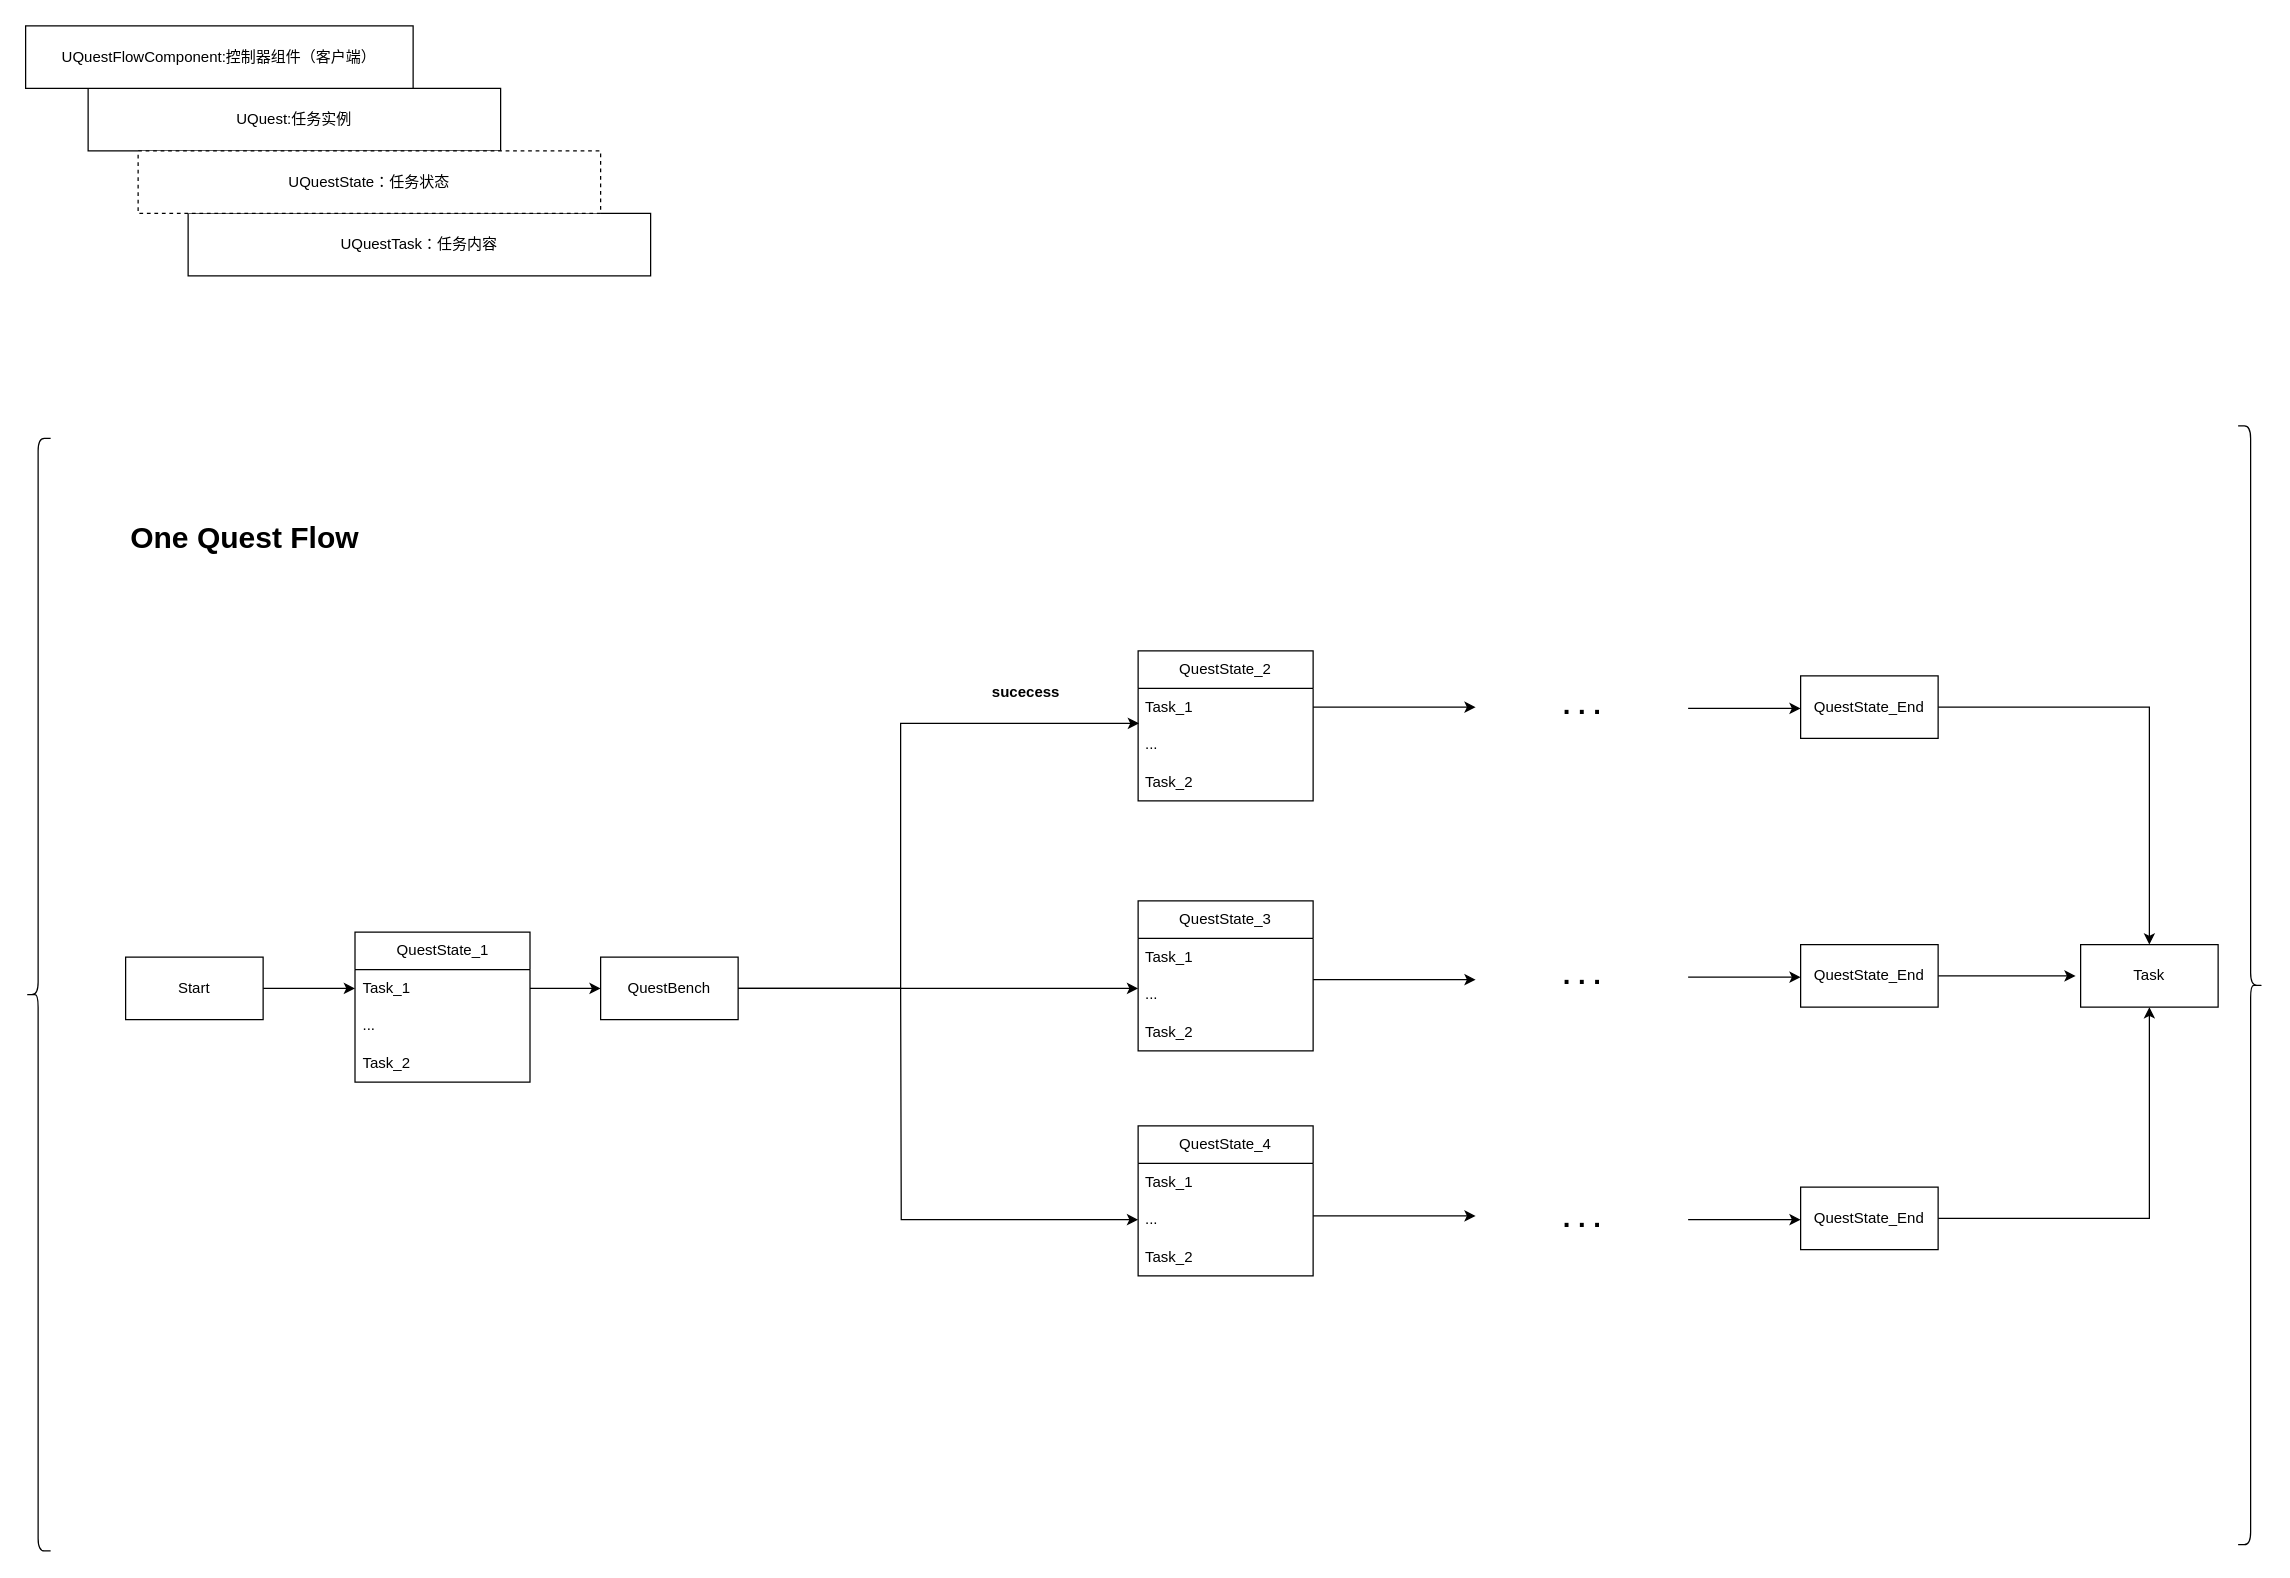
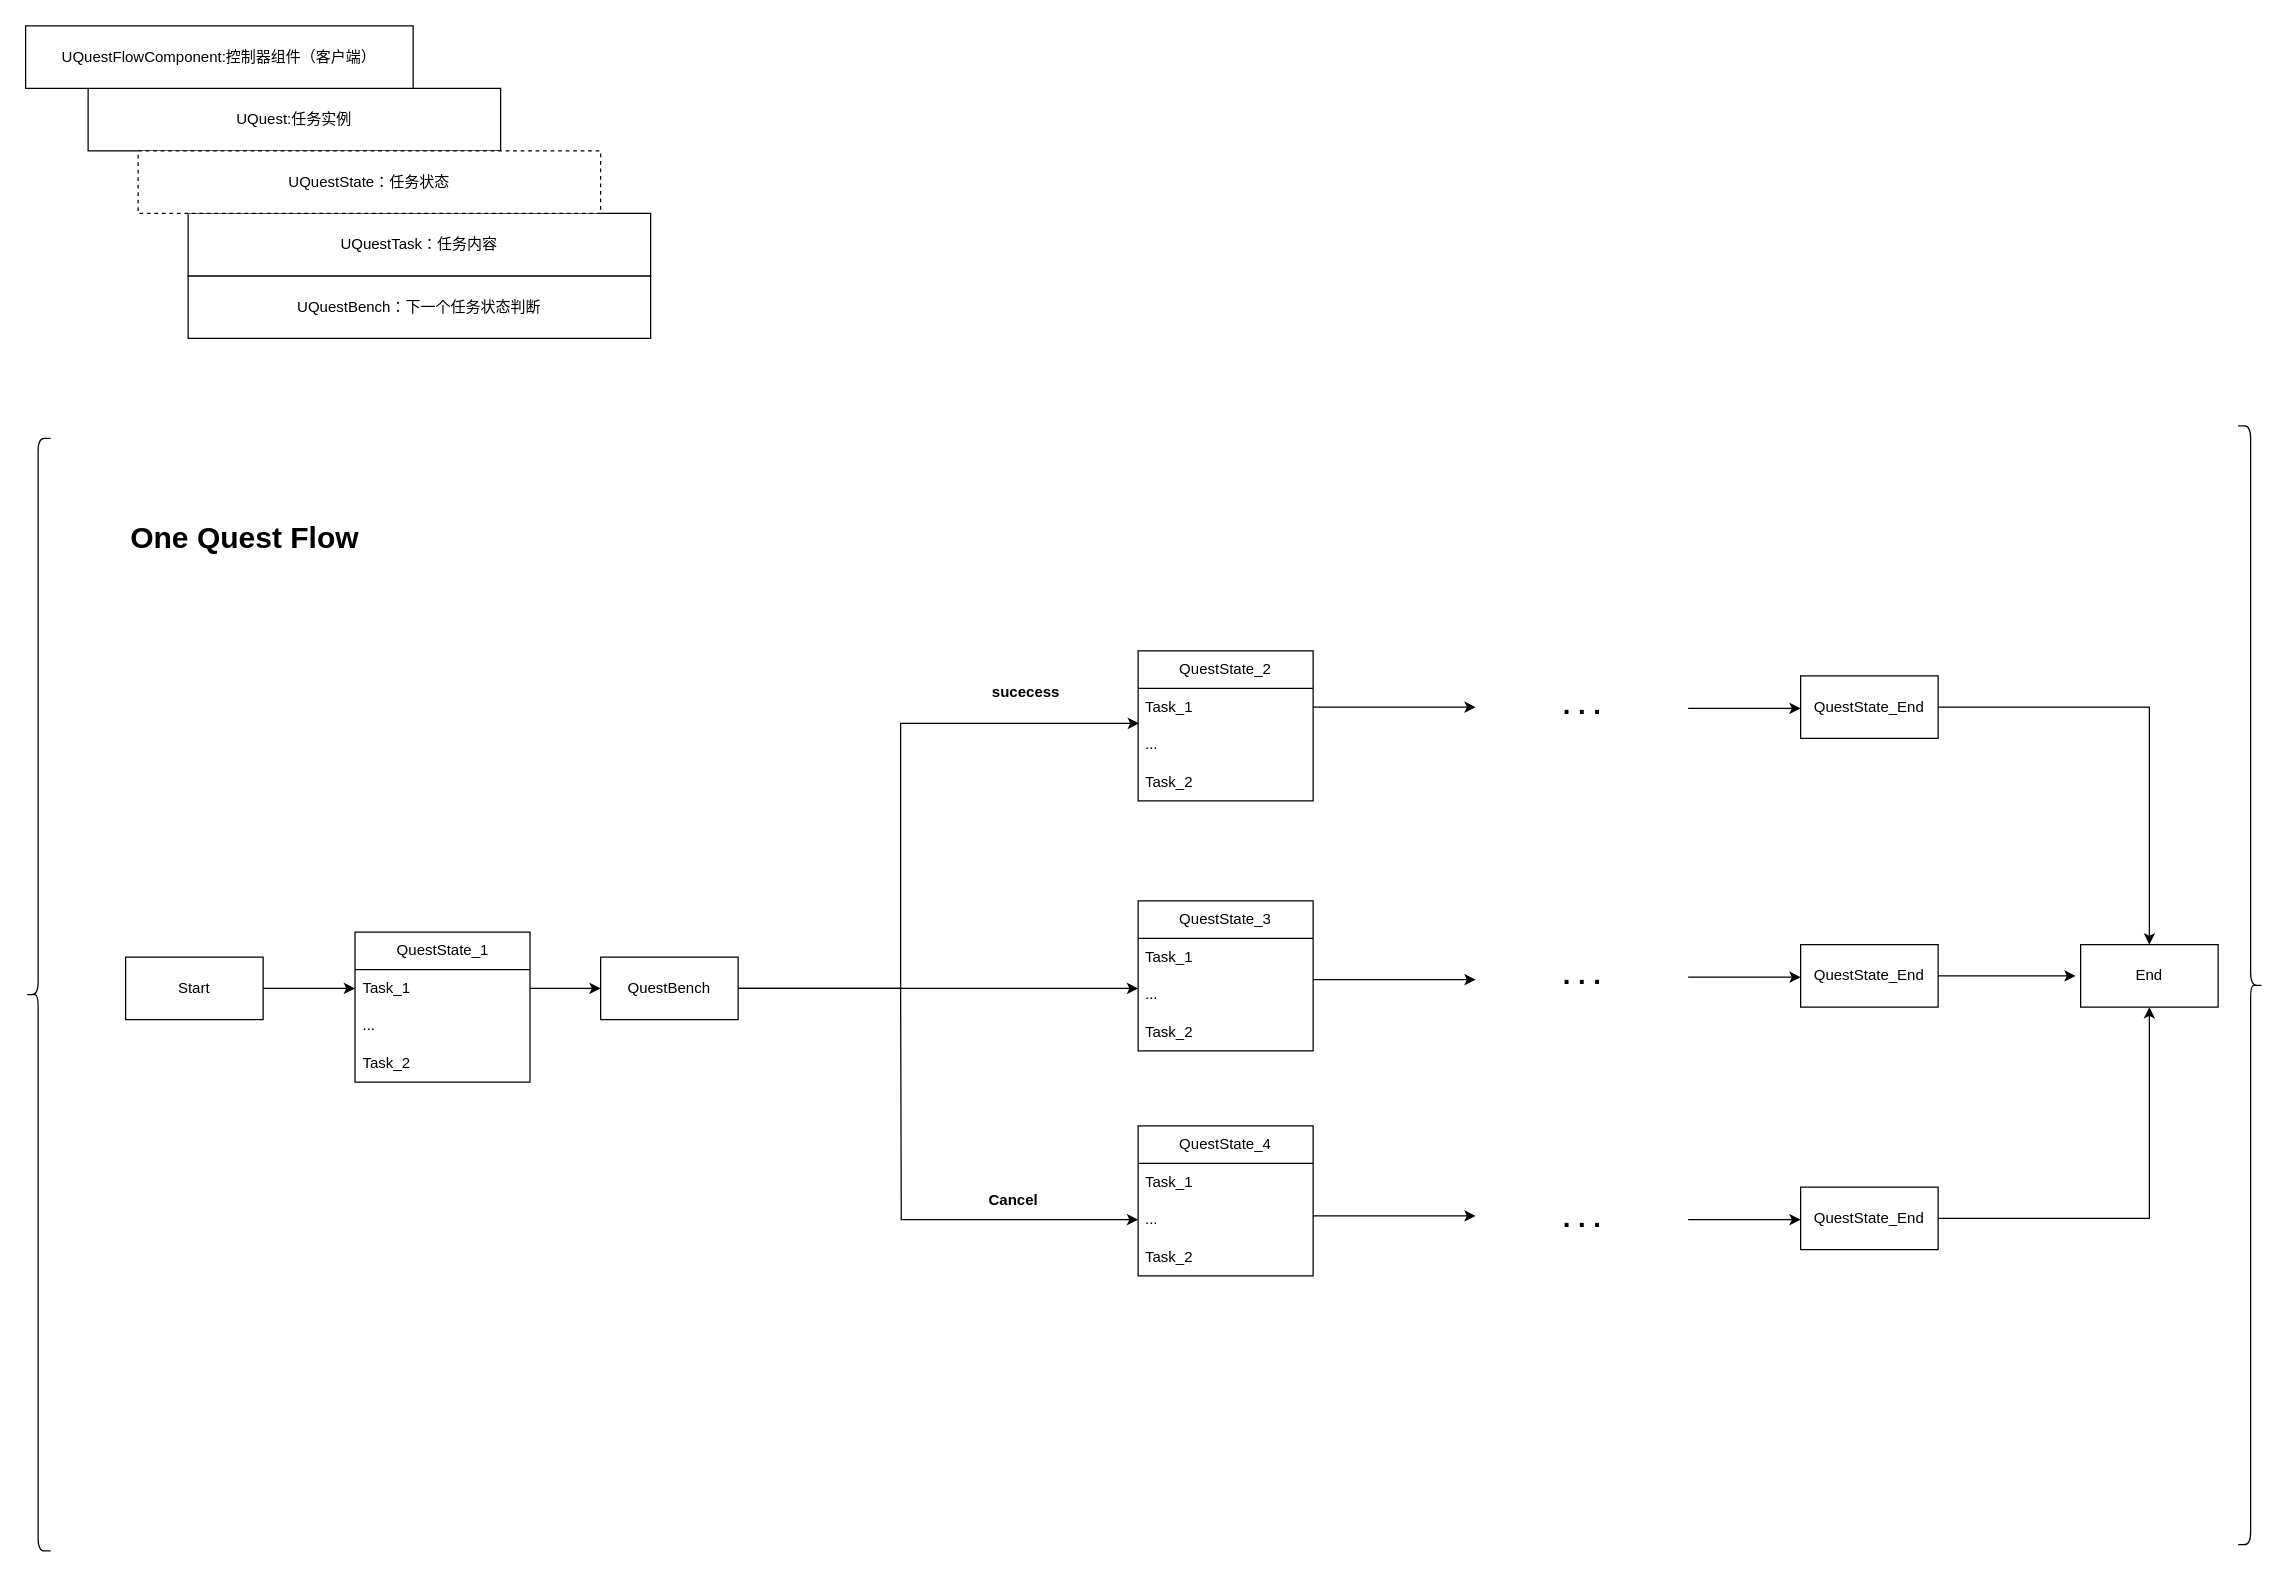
node "UQuestBench：下一个任务状态判断": added
node "Task": label "Task" -> "End"
node "Cancel": added
